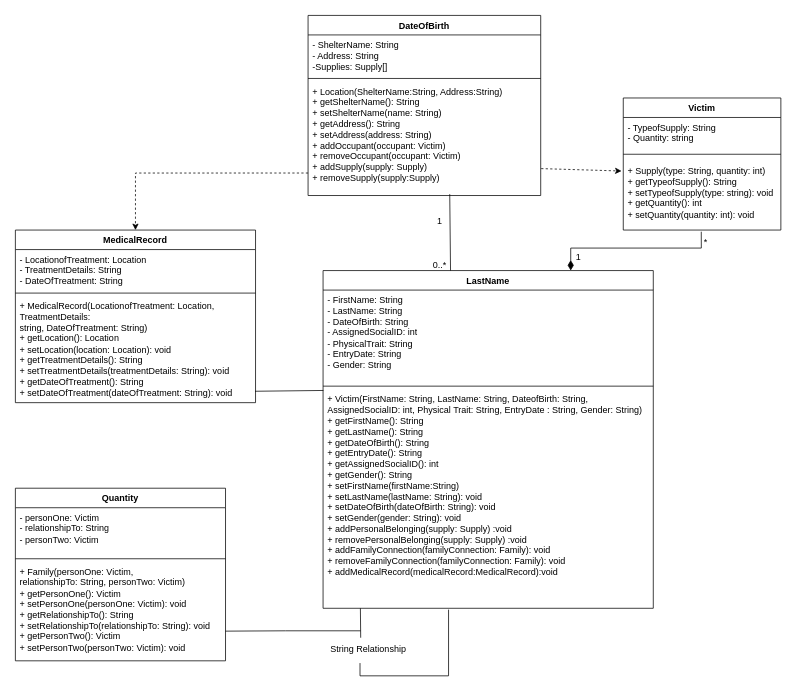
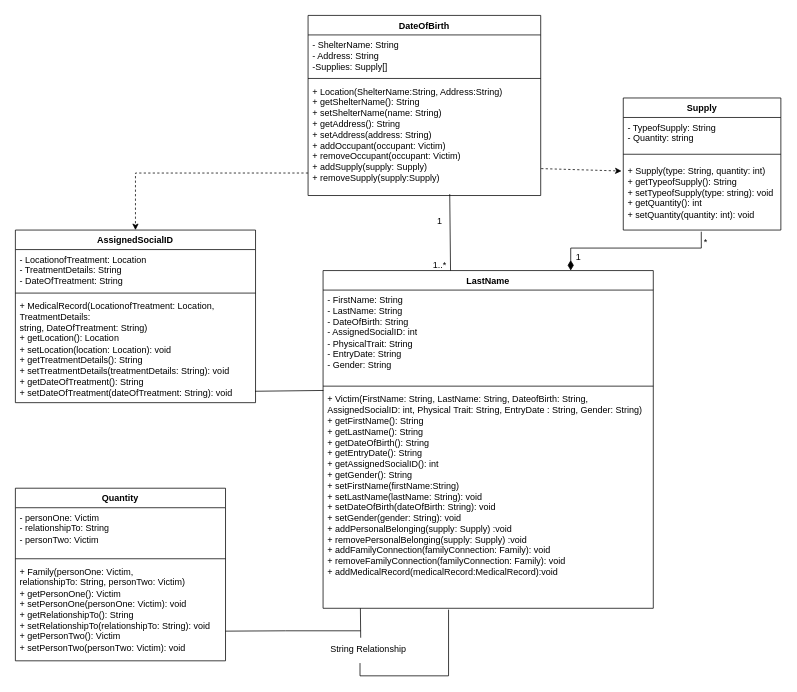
node "Victim": label "Victim" -> "Supply"
node "MedicalRecord": label "MedicalRecord" -> "AssignedSocialID"
node "0..*": label "0..*" -> "1..*"
